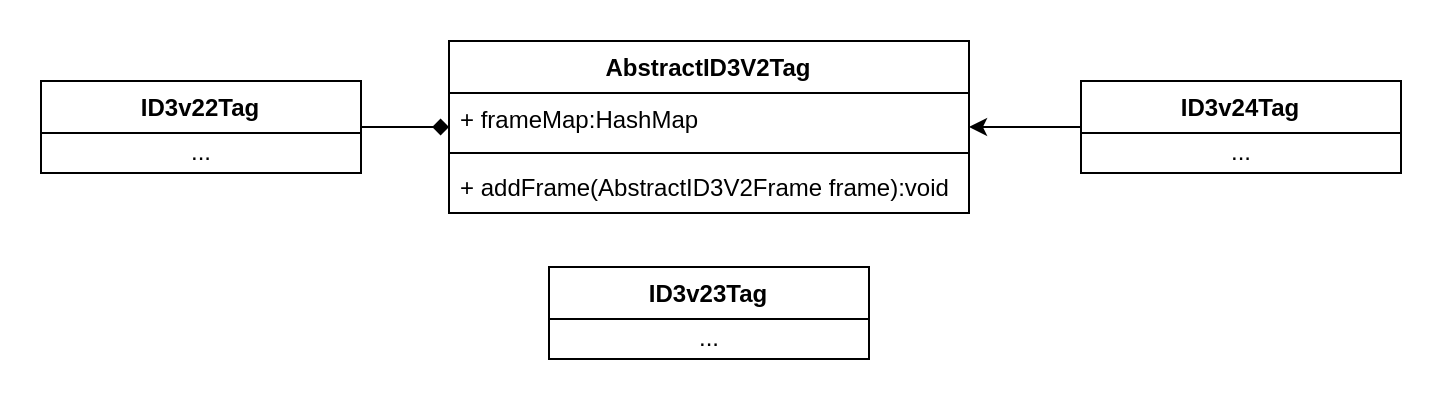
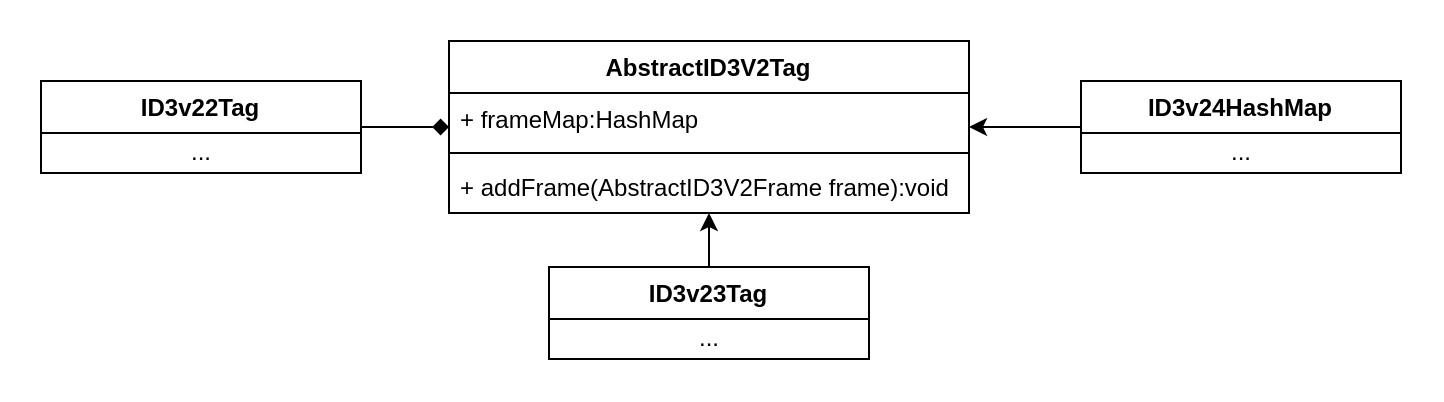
node "ID3v24Tag": label "ID3v24Tag" -> "ID3v24HashMap"
edge "ID3v23Tag" -> "AbstractID3V2Tag": added
